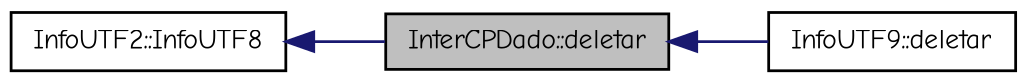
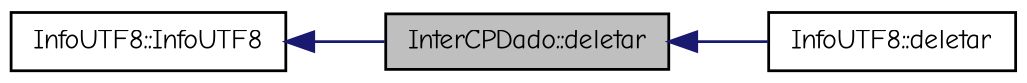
node "InfoUTF2::InfoUTF8": label "InfoUTF2::InfoUTF8" -> "InfoUTF8::InfoUTF8"
node "InfoUTF9::deletar": label "InfoUTF9::deletar" -> "InfoUTF8::deletar"
